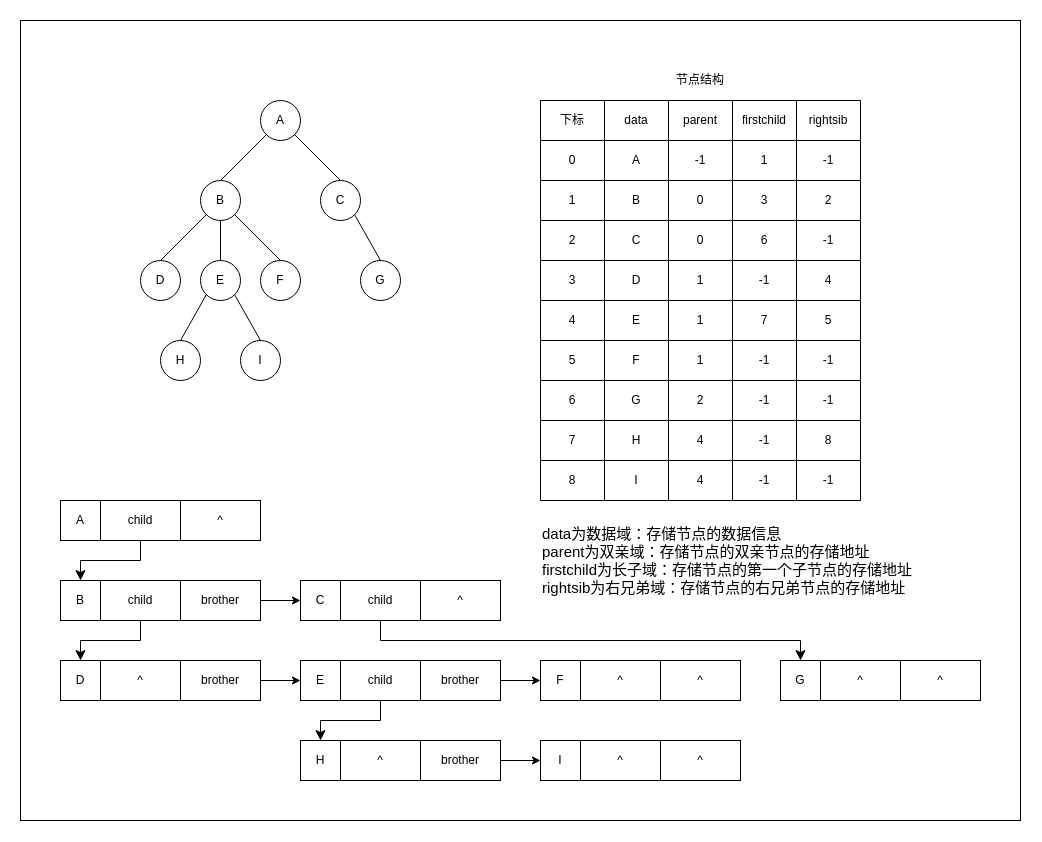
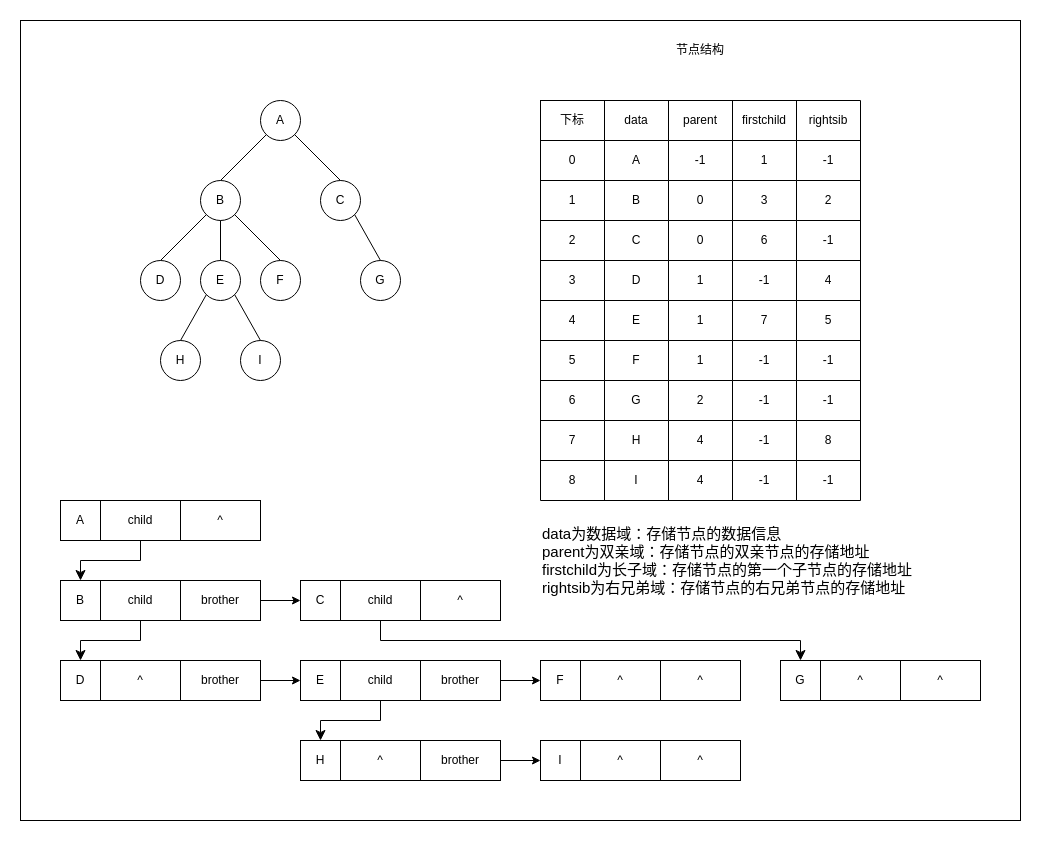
node "节点结构": moved (701, 81) -> (701, 51)
